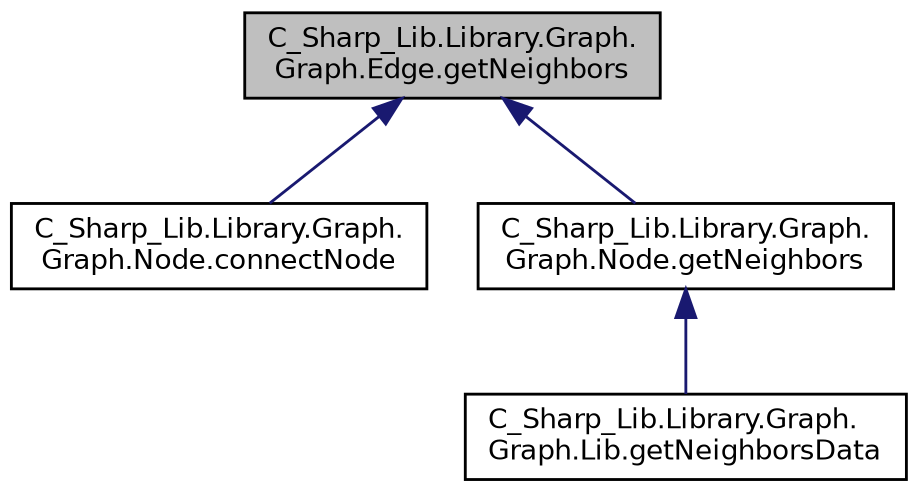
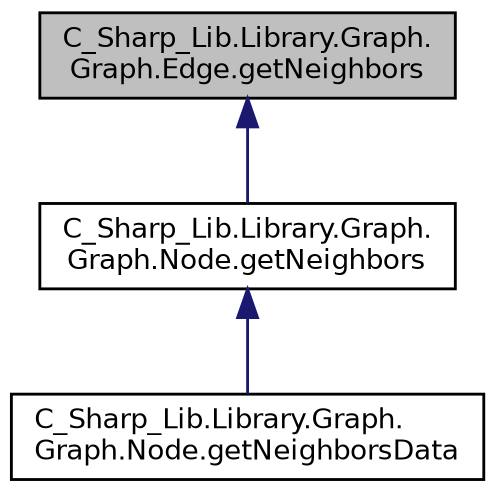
node "C_Sharp_Lib.Library.Graph. Graph.Node.connectNode": removed
node "C_Sharp_Lib.Library.Graph. Graph.Lib.getNeighborsData": label "C_Sharp_Lib.Library.Graph. Graph.Lib.getNeighborsData" -> "C_Sharp_Lib.Library.Graph. Graph.Node.getNeighborsData"
